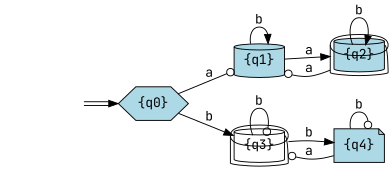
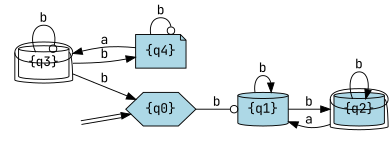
edge "{q1}" -> "{q2}": label "a" -> "b"
edge "{q0}" -> "{q1}": label "a" -> "b"
edge "{q2}" -> "{q1}": arrowhead odot -> normal
edge "{q0}" -> "{q3}": reversed
edge "{q4}" -> "{q3}": arrowhead odot -> normal
